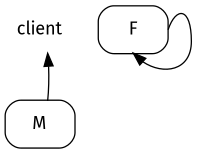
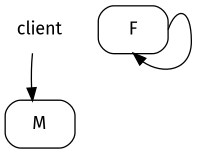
edge "M" -> "client": reversed
